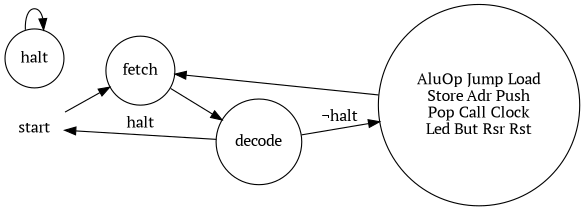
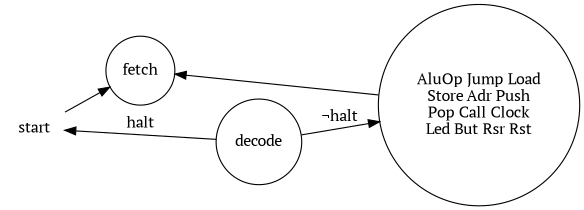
node "halt": removed
edge "fetch" -> "decode": removed
